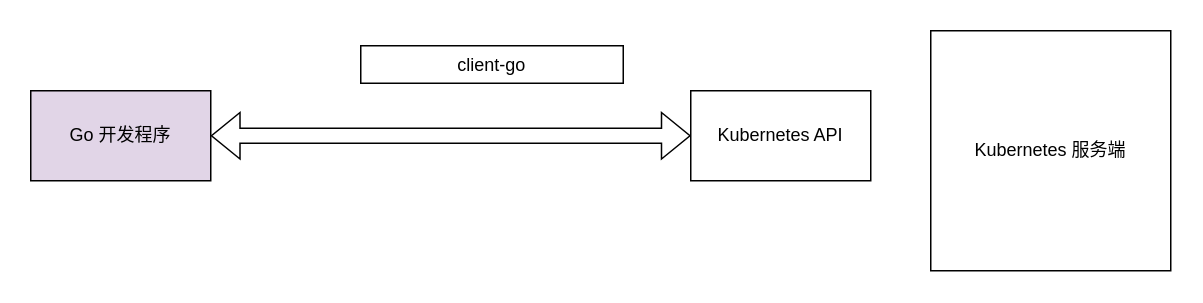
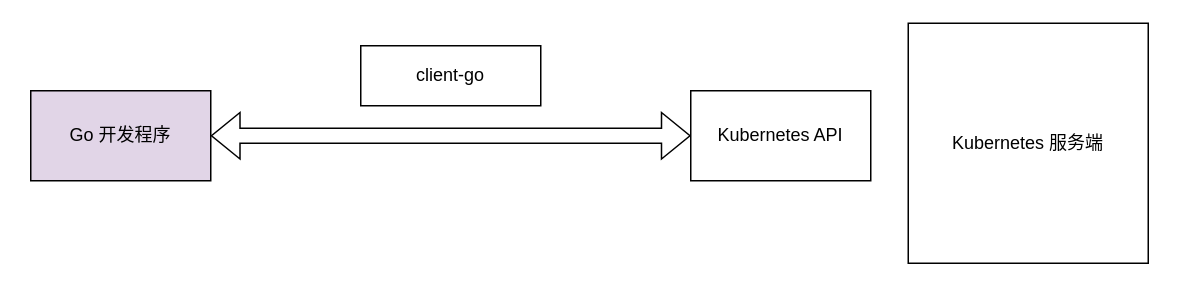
node "client-go": size 263x38 -> 180x60
node "Kubernetes 服务端": moved (1051, 151) -> (1028, 143)
